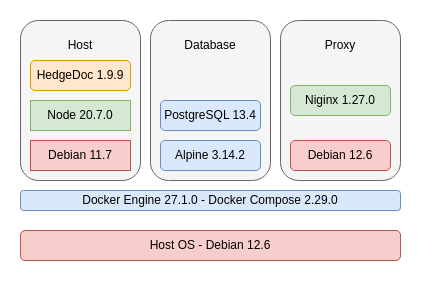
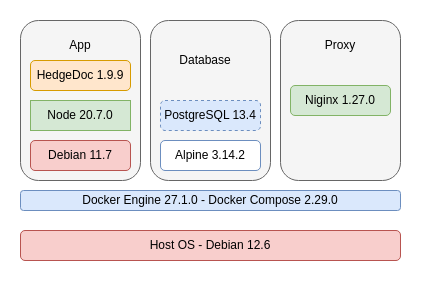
node "Host": label "Host" -> "App"
node "Database": moved (211, 46) -> (206, 61)
node "PostgreSQL 13.4": style solid -> dashed
node "Debian 11.7": shape rectangle -> rounded rectangle
node "Alpine 3.14.2": fillcolor #dae8fc -> #ffffff
node "Debian 12.6": removed
